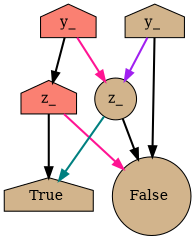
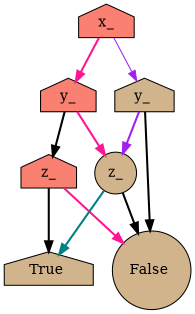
node "x_": added
